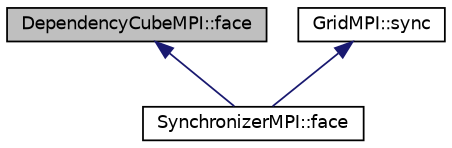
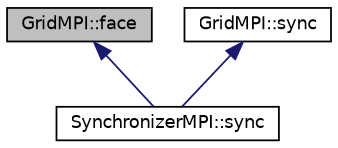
node "DependencyCubeMPI::face": label "DependencyCubeMPI::face" -> "GridMPI::face"
node "SynchronizerMPI::face": label "SynchronizerMPI::face" -> "SynchronizerMPI::sync"
